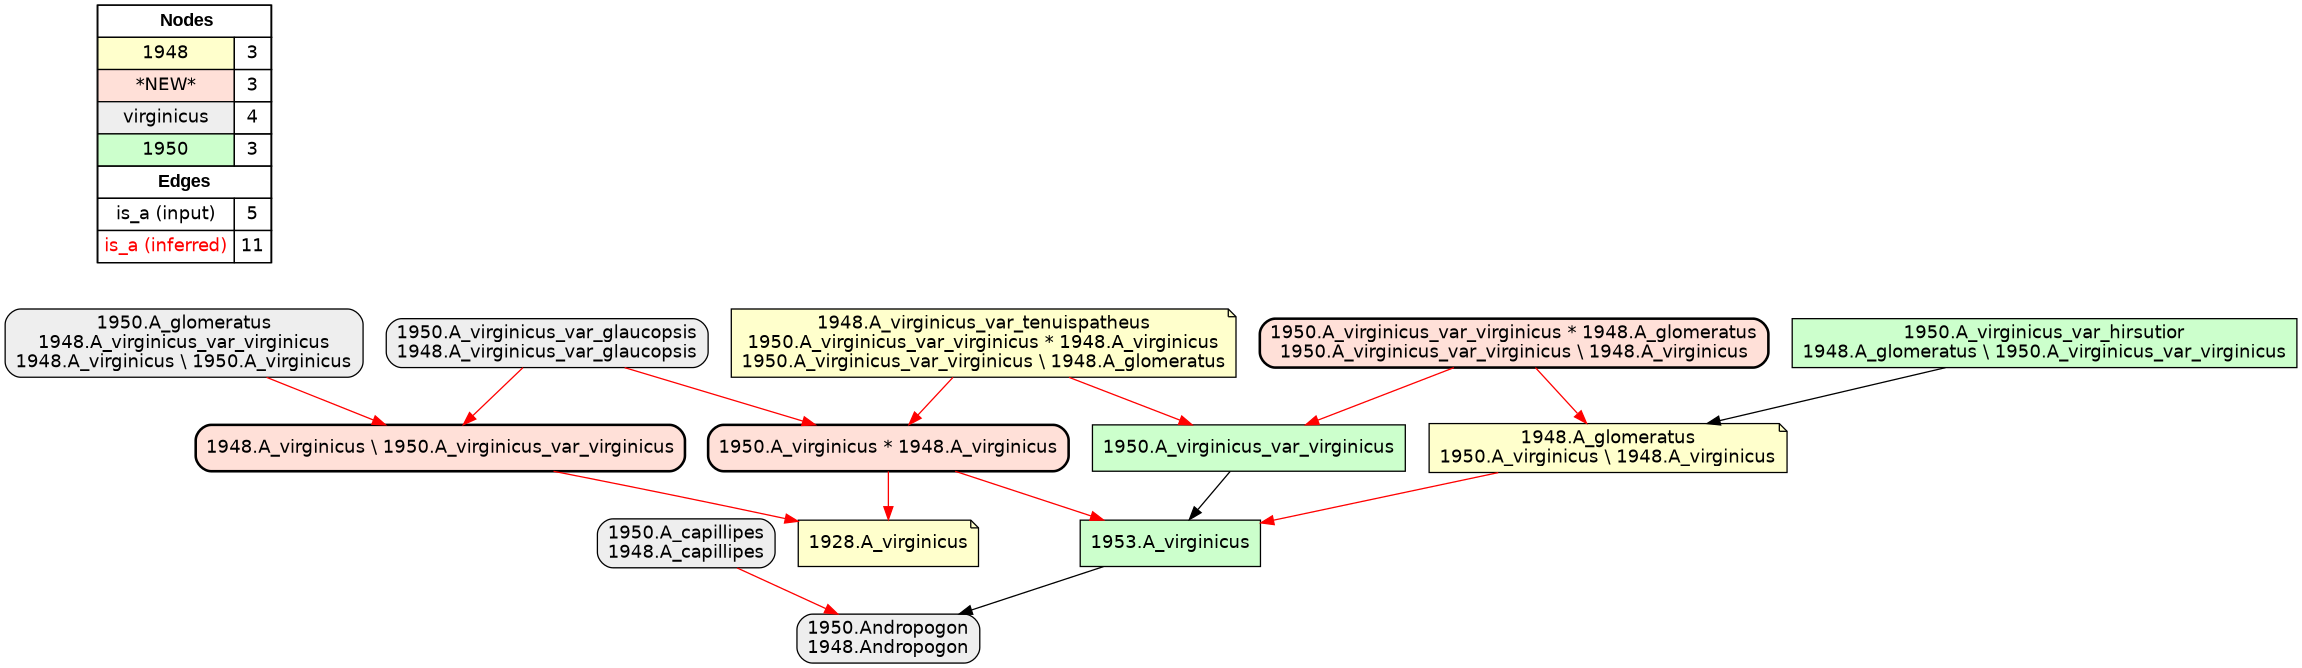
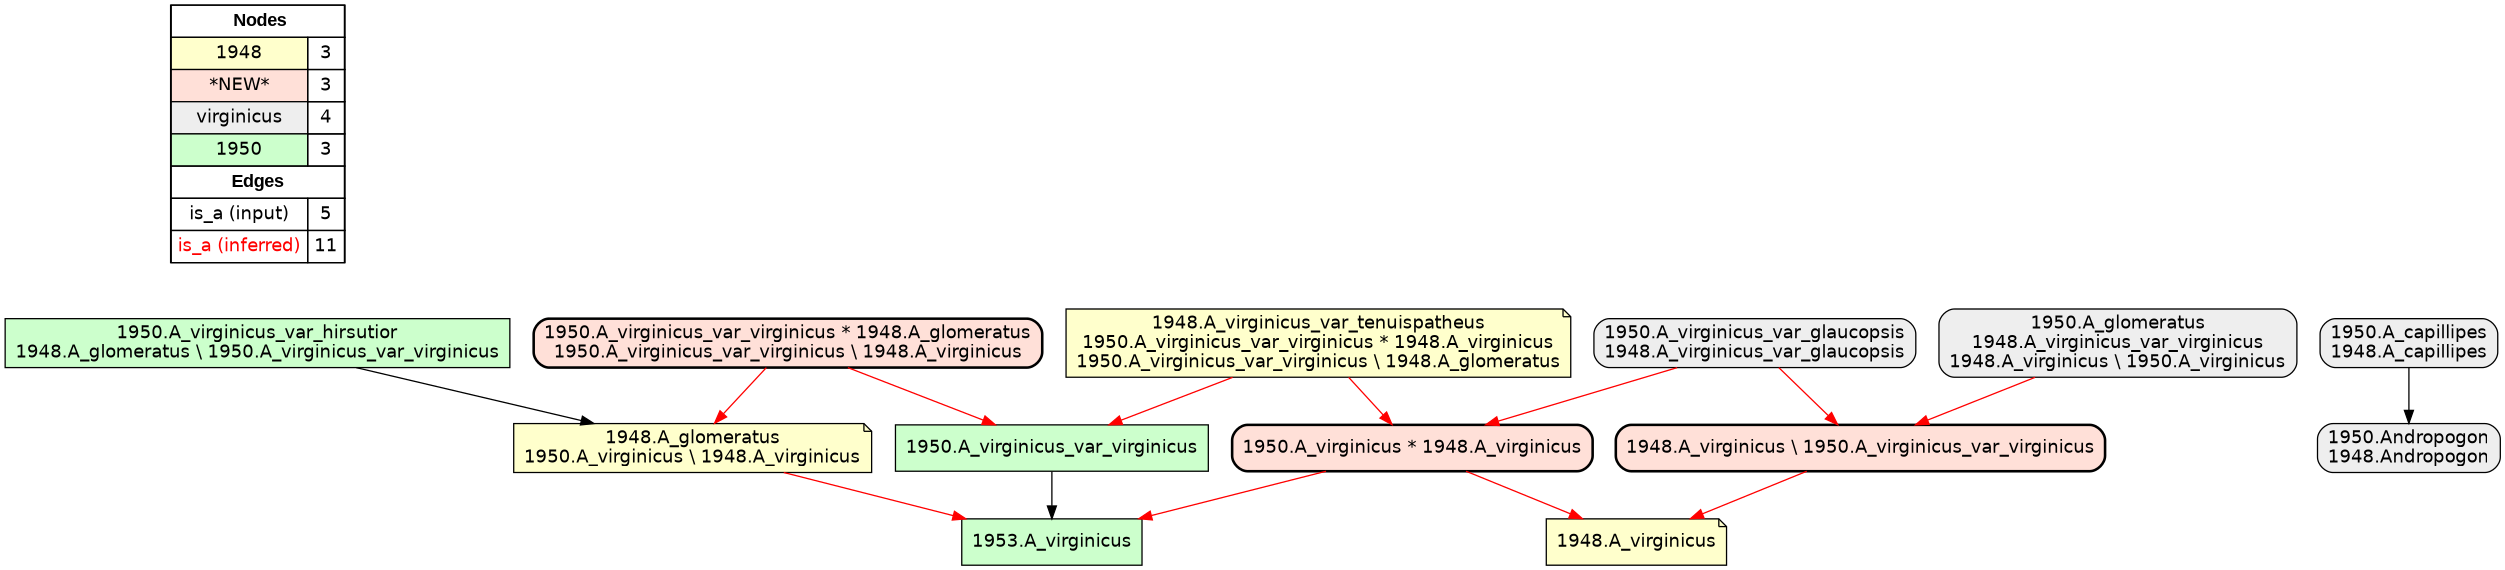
node "1928.A_virginicus": label "1928.A_virginicus" -> "1948.A_virginicus"
edge "1950.A_capillipes 1948.A_capillipes" -> "1950.Andropogon 1948.Andropogon": color #ff0000 -> #000000
edge "1953.A_virginicus" -> "1950.Andropogon 1948.Andropogon": removed
